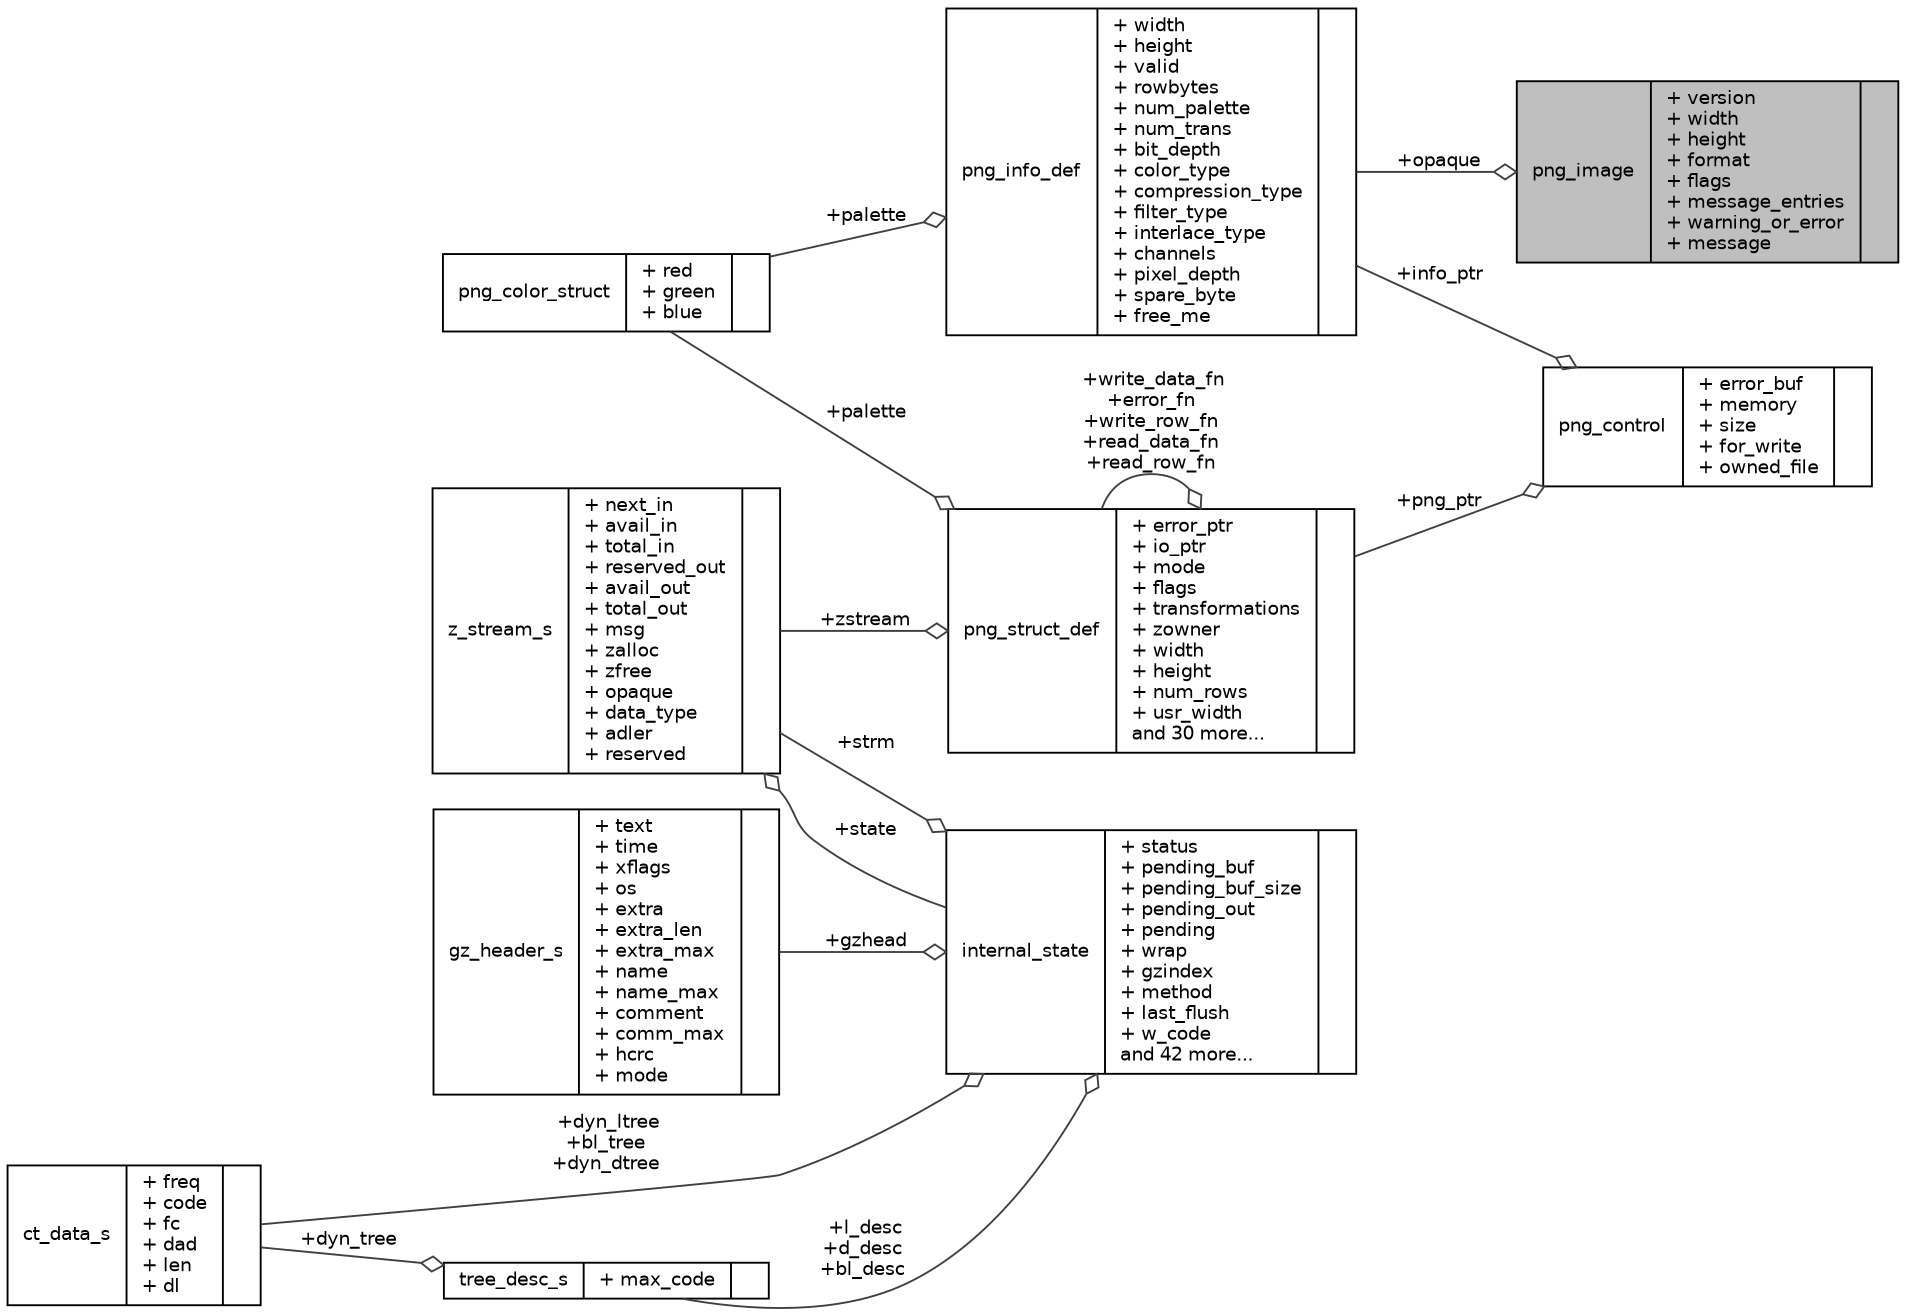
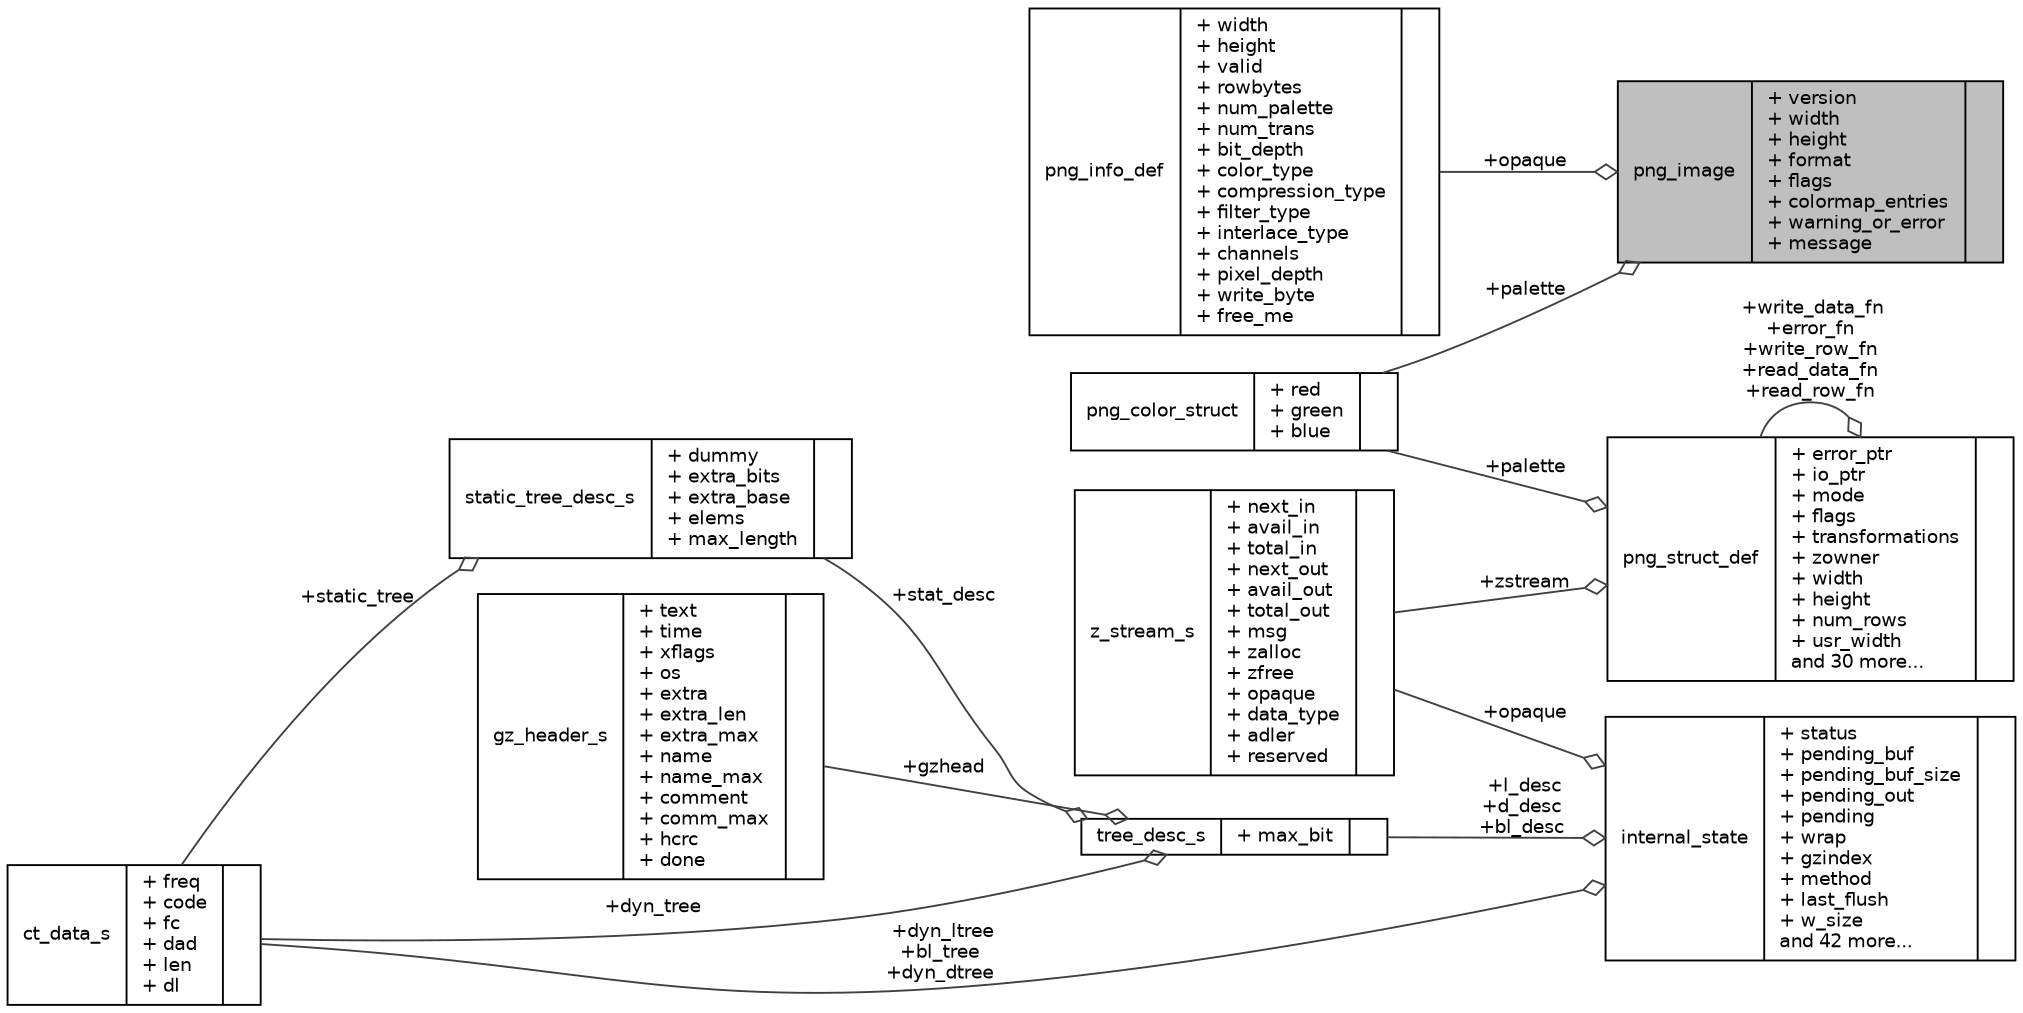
node "png_image": text "+ message_entries" -> "+ colormap_entries"
edge "png_color_struct" -> "png_info_def": now "png_color_struct" -> "png_image"
node "png_info_def": text "+ spare_byte" -> "+ write_byte"
node "png_control": removed
node "static_tree_desc_s": added
node "z_stream_s": text "+ reserved_out" -> "+ next_out"
edge "z_stream_s" -> "internal_state": label " +strm" -> " +opaque"
edge "internal_state" -> "z_stream_s": removed, label "+state"
edge "gz_header_s" -> "internal_state": now "gz_header_s" -> "tree_desc_s"
node "internal_state": text "+ w_code" -> "+ w_size"
node "gz_header_s": text "+ mode" -> "+ done"
node "tree_desc_s": text "+ max_code" -> "+ max_bit"
